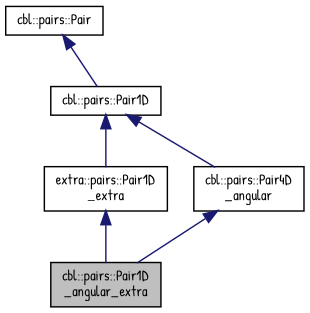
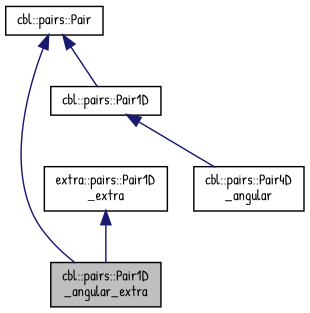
edge "extra::pairs::Pair1D _extra" -> "cbl::pairs::Pair1D": removed
edge "cbl::pairs::Pair1D _angular_extra" -> "cbl::pairs::Pair4D _angular": now "cbl::pairs::Pair1D _angular_extra" -> "cbl::pairs::Pair"
